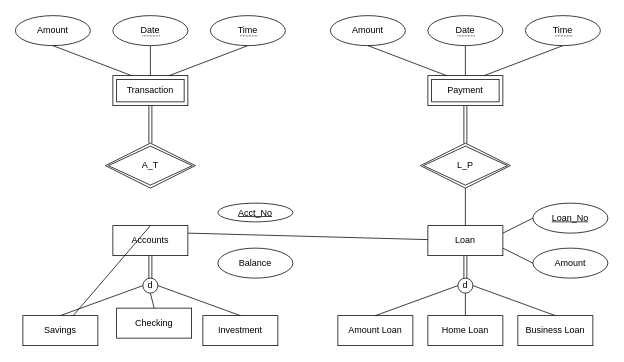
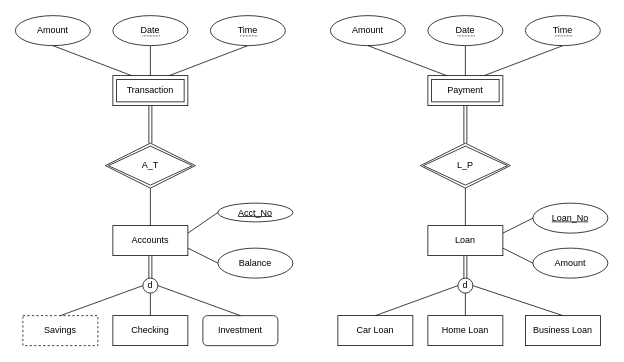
edge "Accounts" -- "Loan": now "Accounts" -- "Acct_No"
edge "Accounts" -- "Balance": added
edge "Accounts" -- "Savings": now "Accounts" -- "A_T"
node "Checking": moved (154, 323) -> (150, 330)
node "Savings": style solid -> dashed
node "Investment": shape rectangle -> rounded rectangle
node "Amount Loan": label "Amount Loan" -> "Car Loan"
node "Business Loan": moved (555, 330) -> (563, 330)
